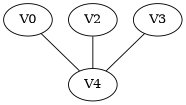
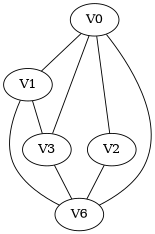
node "V1": added
edge "V0" -- "V3": added
node "V4": label "V4" -> "V6"
edge "V0" -- "V2": added
